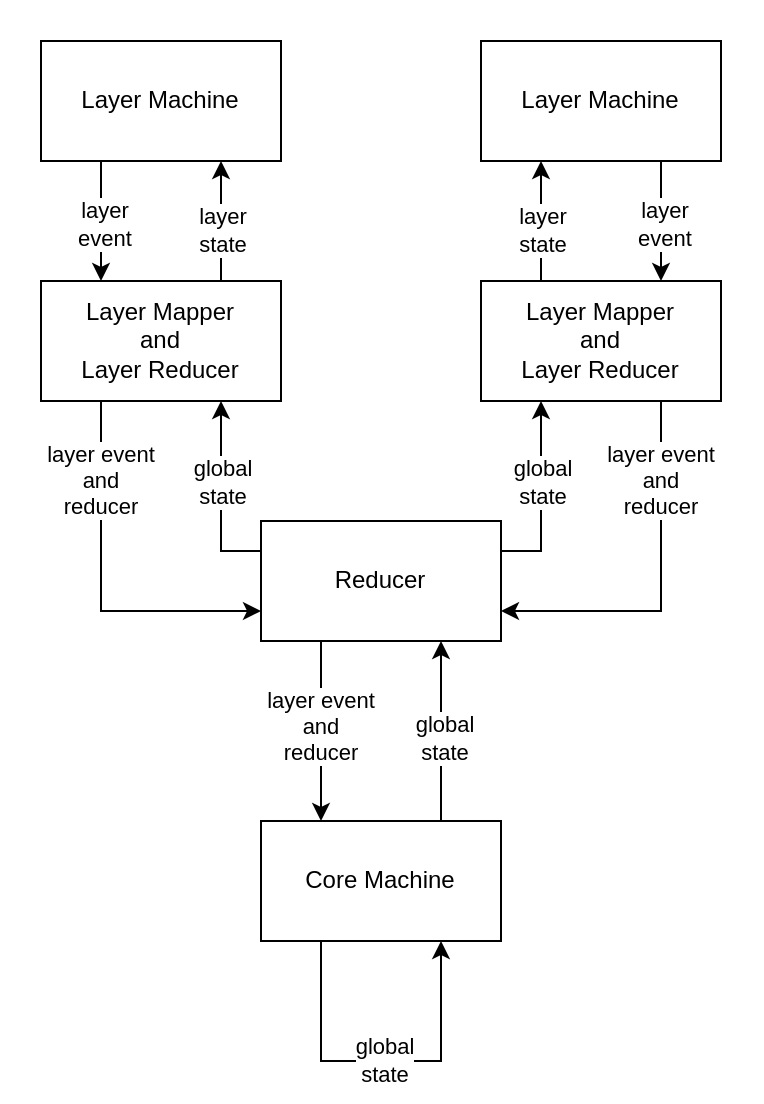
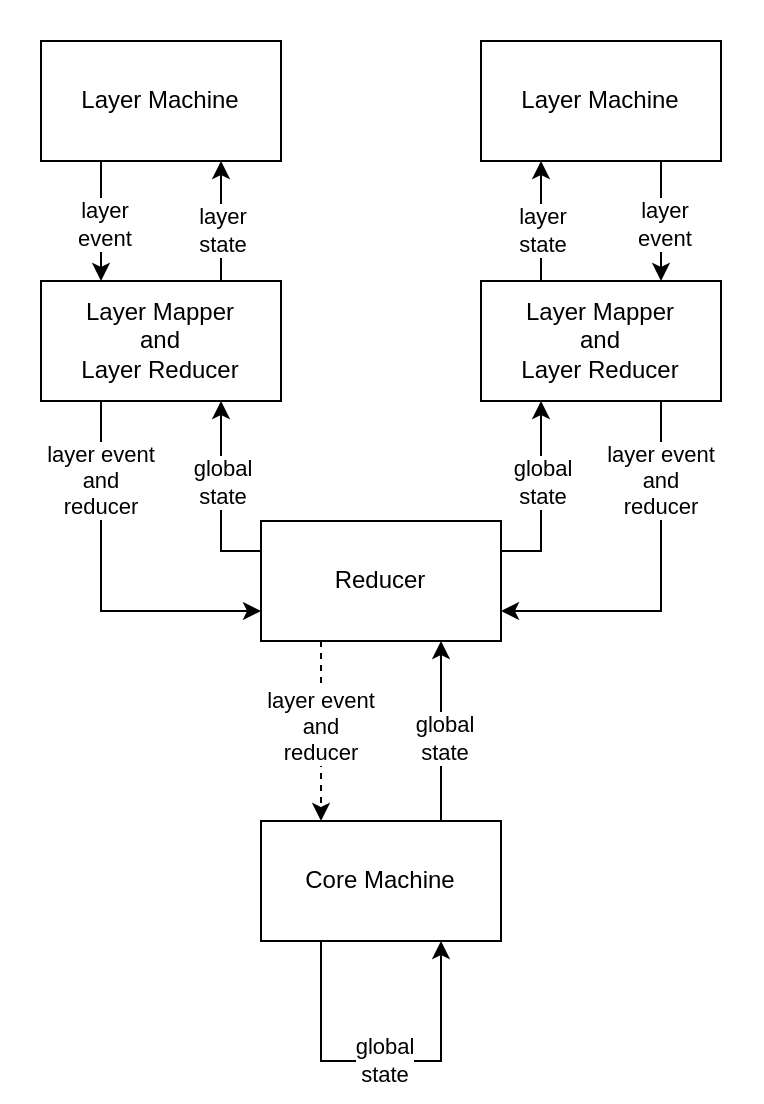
edge "Reducer" -> "Core Machine": style solid -> dashed
